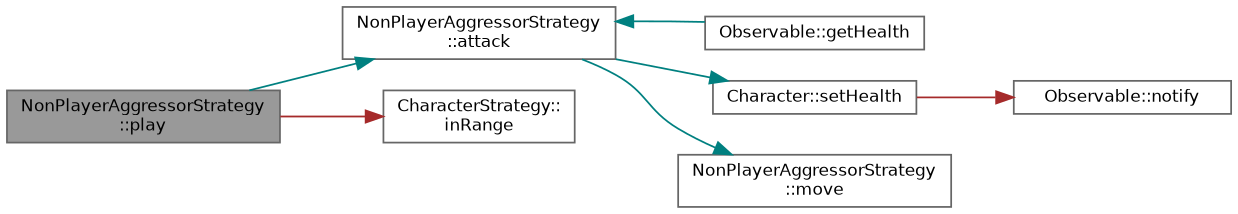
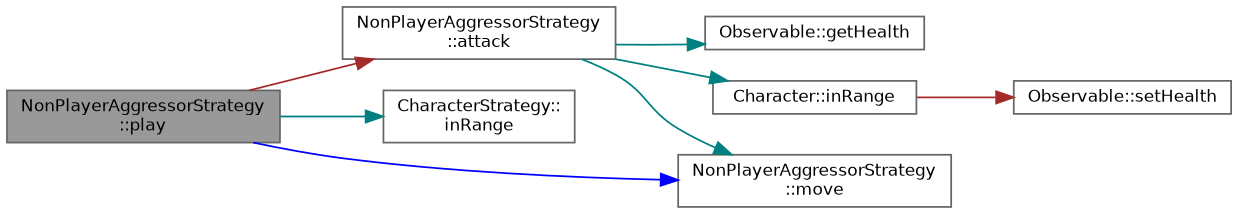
edge "Observable::getHealth" -> "NonPlayerAggressorStrategy ::attack": reversed
edge "NonPlayerAggressorStrategy ::play" -> "NonPlayerAggressorStrategy ::attack": color teal -> brown
node "Character::setHealth": label "Character::setHealth" -> "Character::inRange"
node "Observable::notify": label "Observable::notify" -> "Observable::setHealth"
edge "NonPlayerAggressorStrategy ::play" -> "CharacterStrategy:: inRange": color brown -> teal
edge "NonPlayerAggressorStrategy ::play" -> "NonPlayerAggressorStrategy ::move": added
